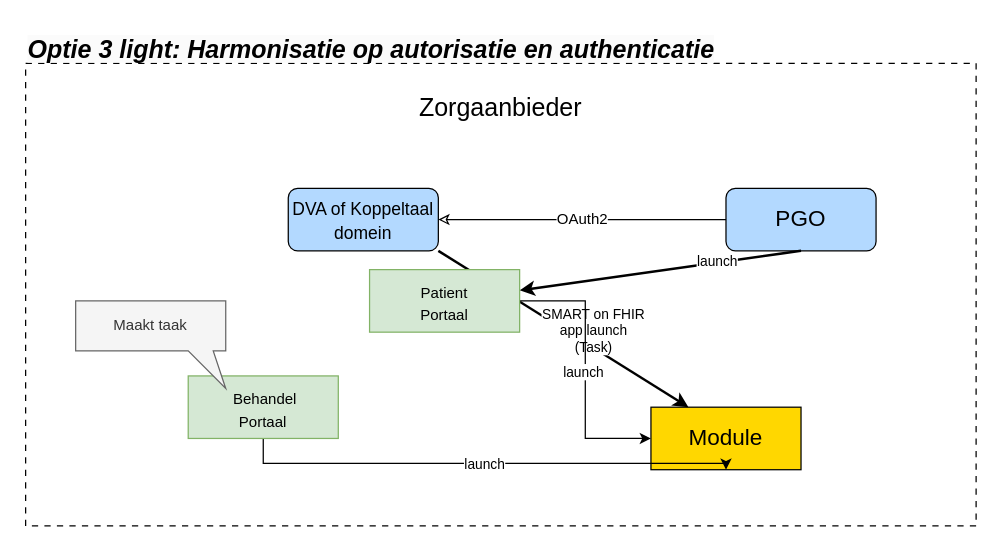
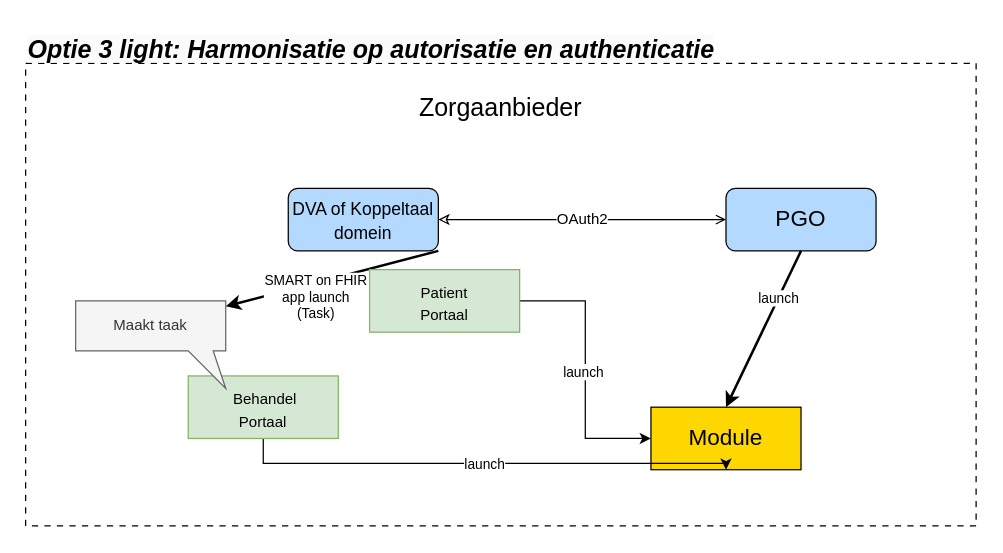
edge "PGO" -> "DVA of Koppeltaal domein": arrowhead none -> open
edge "PGO" -> "Patient Portaal": now "PGO" -> "Module"
edge "DVA of Koppeltaal domein" -> "Module": now "DVA of Koppeltaal domein" -> "Maakt taak"
